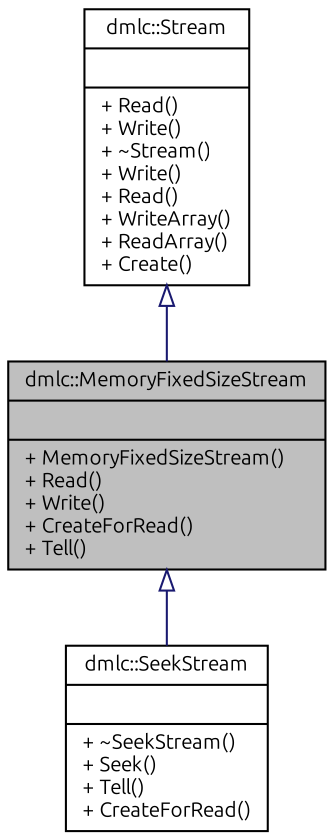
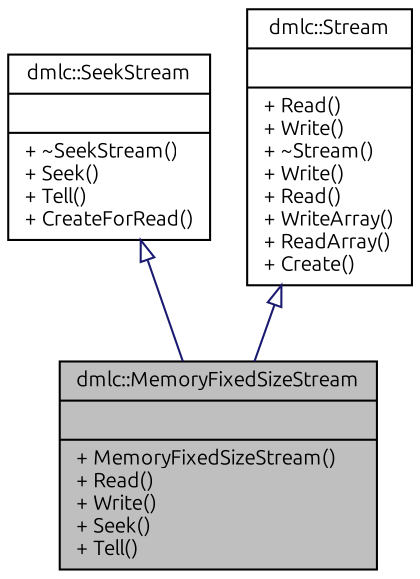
node "dmlc::MemoryFixedSizeStream": text "+ CreateForRead()" -> "+ Seek()"
edge "dmlc::SeekStream" -> "dmlc::MemoryFixedSizeStream": reversed
